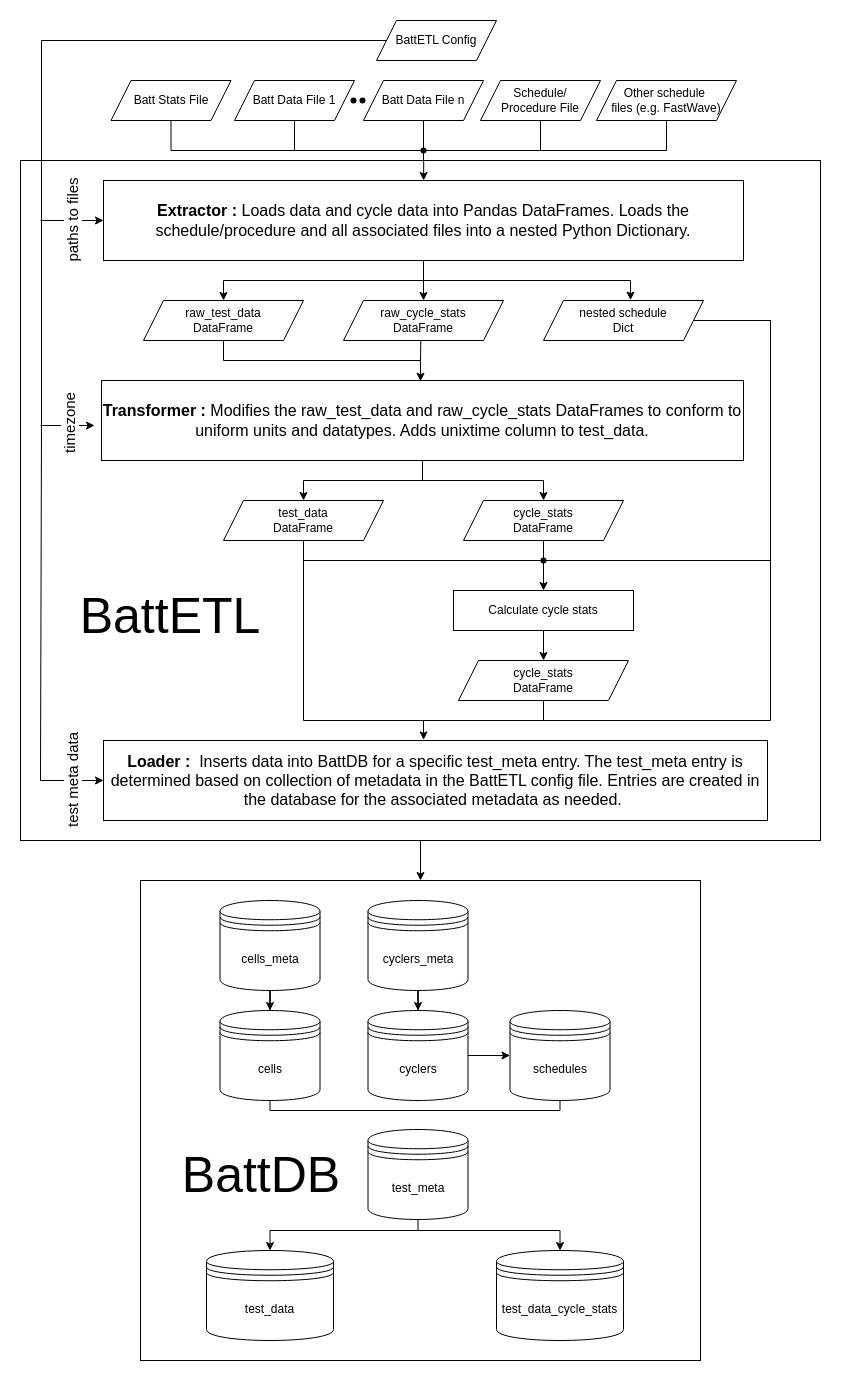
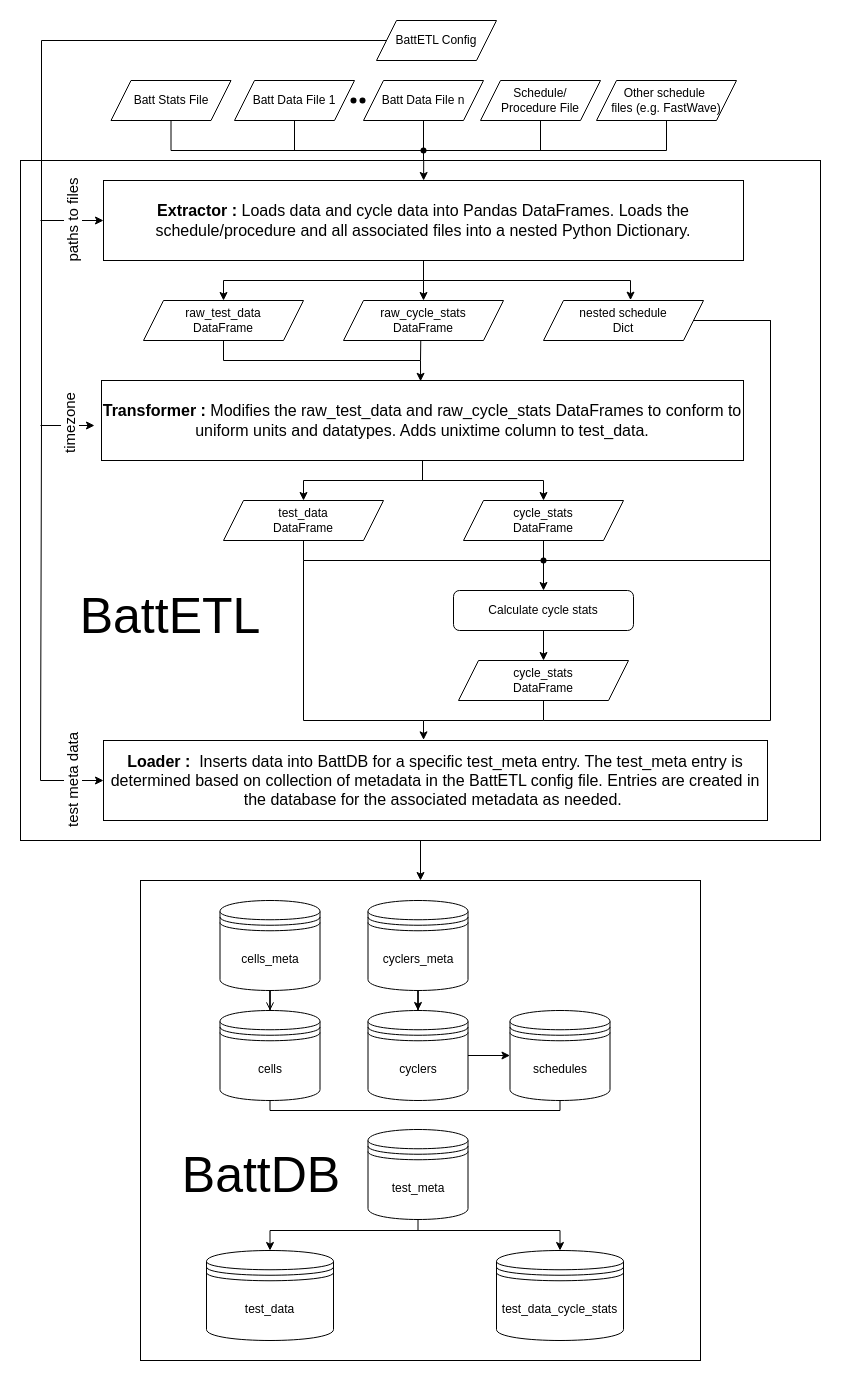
node "Calculate cycle stats": shape rectangle -> rounded rectangle
edge "cells_meta" -> "cells": arrowhead classic -> open
